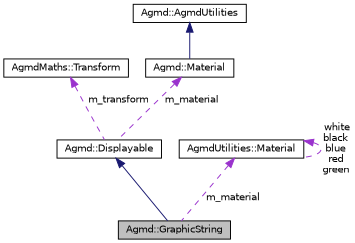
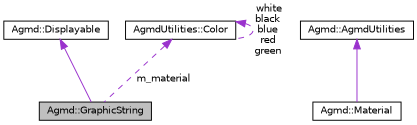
edge "Agmd::Material" -> "Agmd::AgmdUtilities": color midnightblue -> darkorchid3
node "AgmdMaths::Transform": removed
edge "Agmd::Displayable" -> "Agmd::Material": removed, label "m_material"
node "AgmdUtilities::Material": label "AgmdUtilities::Material" -> "AgmdUtilities::Color"
edge "Agmd::GraphicString" -> "Agmd::Displayable": color midnightblue -> darkorchid3
